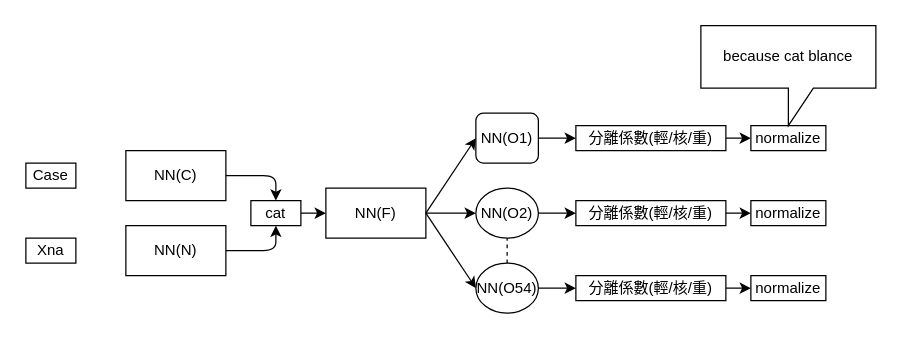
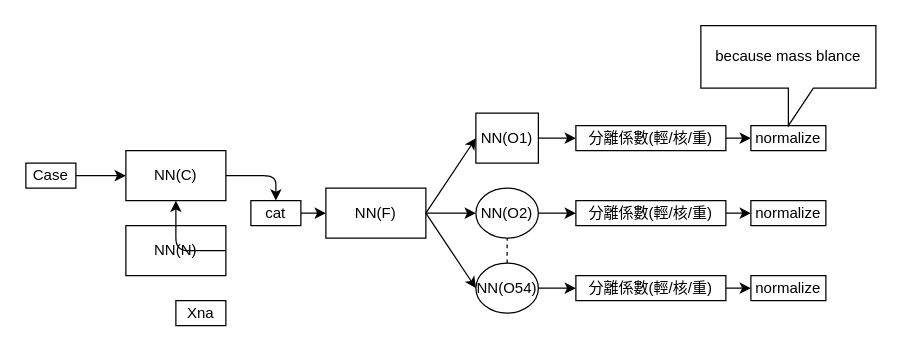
node "because cat blance": label "because cat blance" -> "because mass blance"
node "NN(O1)": shape rounded rectangle -> rectangle
edge "Case" -> "NN(C)": added
node "Xna": moved (51, 251) -> (201, 313)
edge "NN(N)" -> "cat": now "NN(N)" -> "NN(C)"
